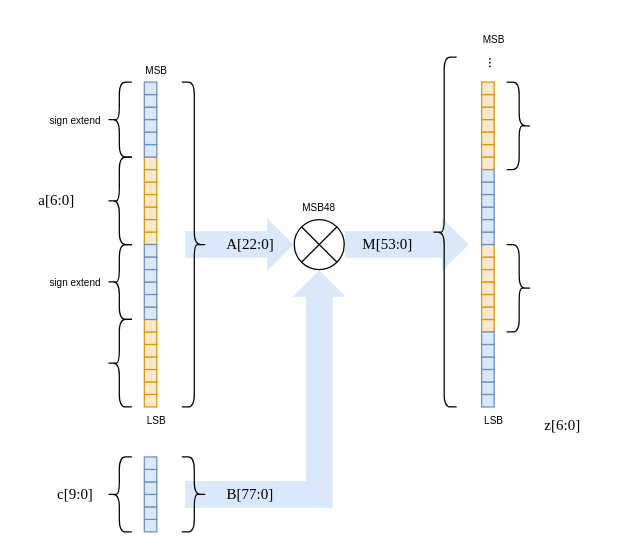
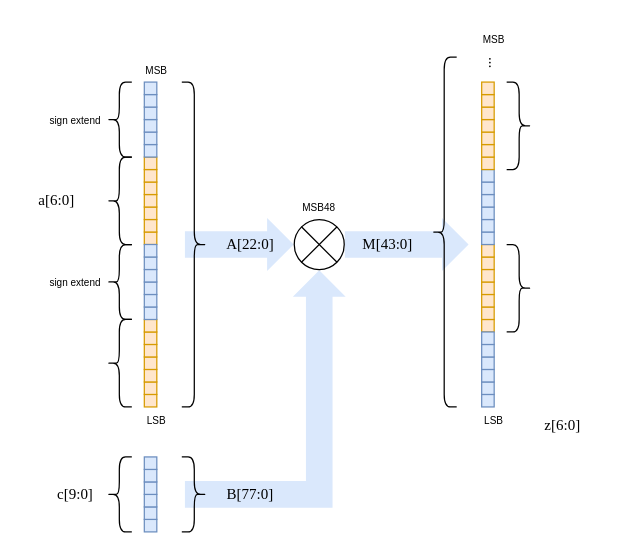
node "M[53:0]": label "M[53:0]" -> "M[43:0]"
